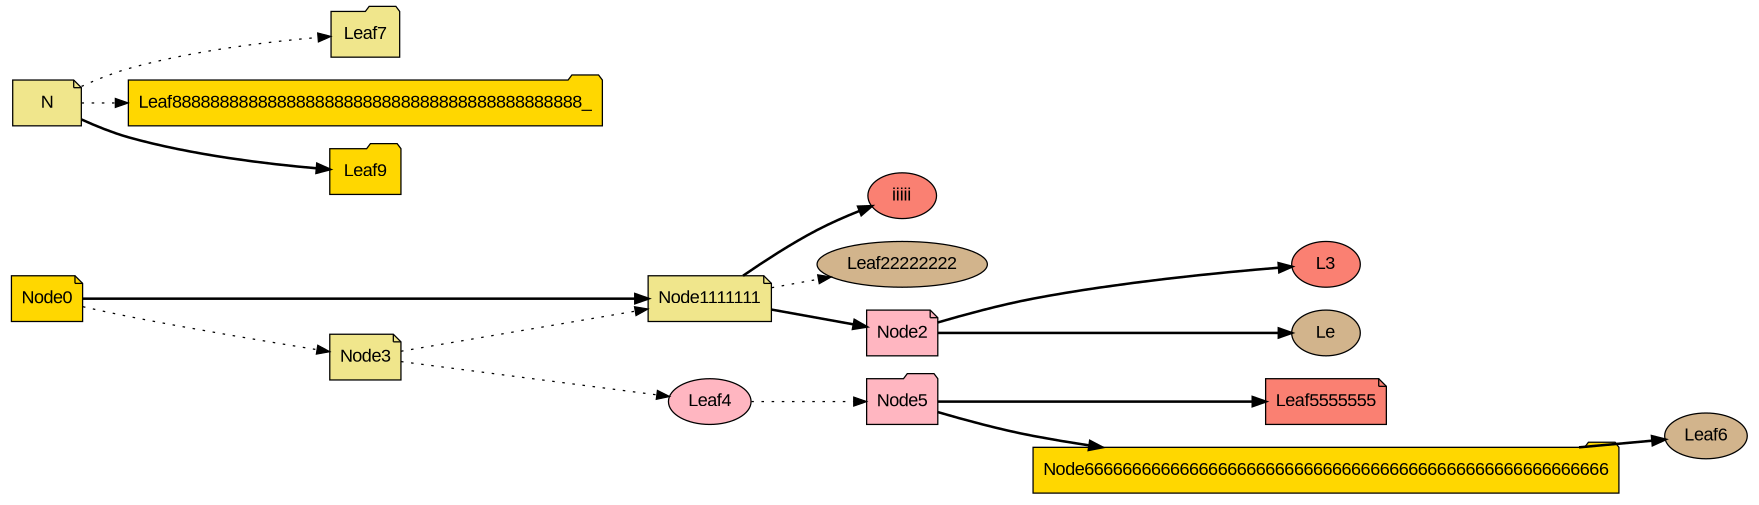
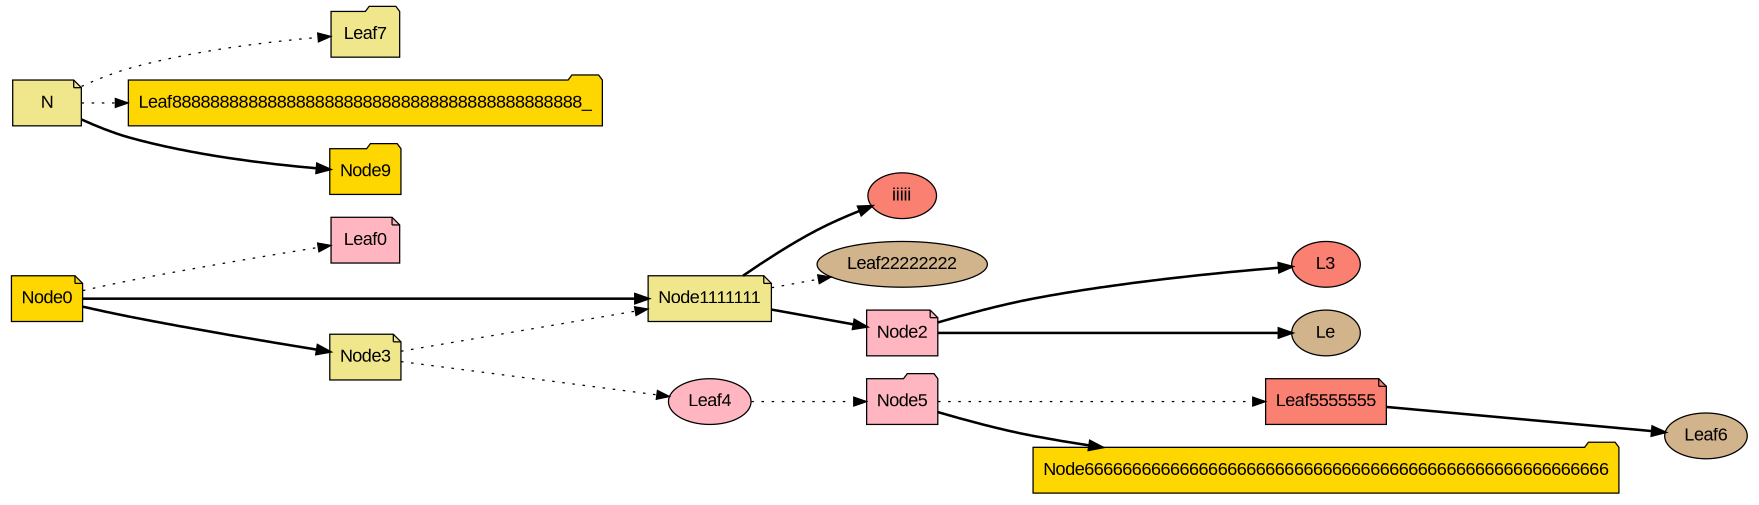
node "Leaf9": label "Leaf9" -> "Node9"
node "Leaf0": added
edge "Node0" -> "Node3": style dotted -> bold
edge "Node5" -> "Leaf5555555": style bold -> dotted
edge "Node6666666666666666666666666666666666666666666666666666666" -> "Leaf6": now "Leaf5555555" -> "Leaf6"
